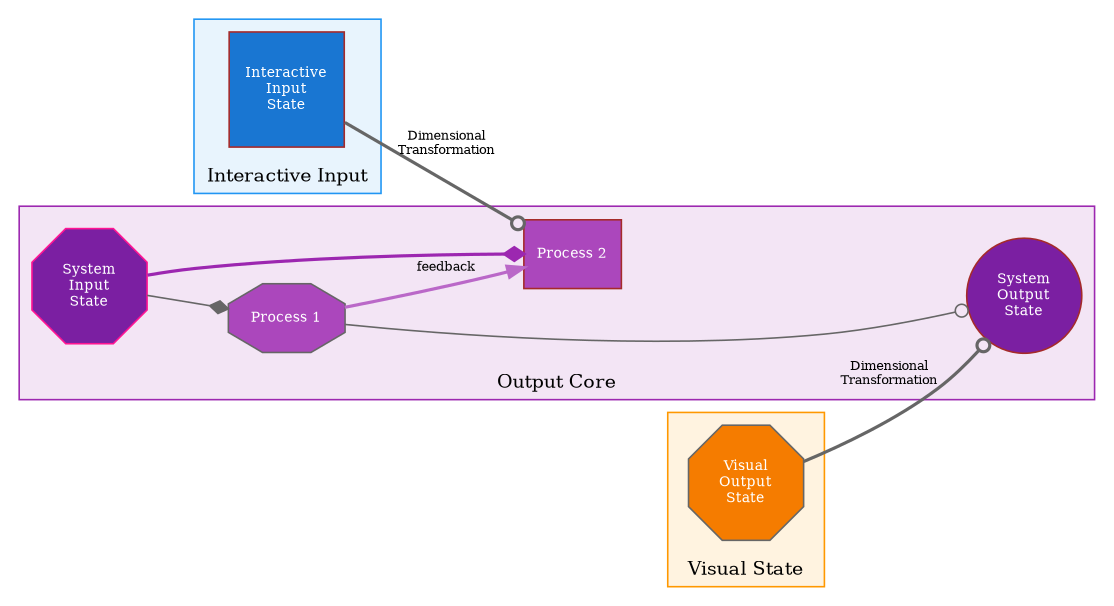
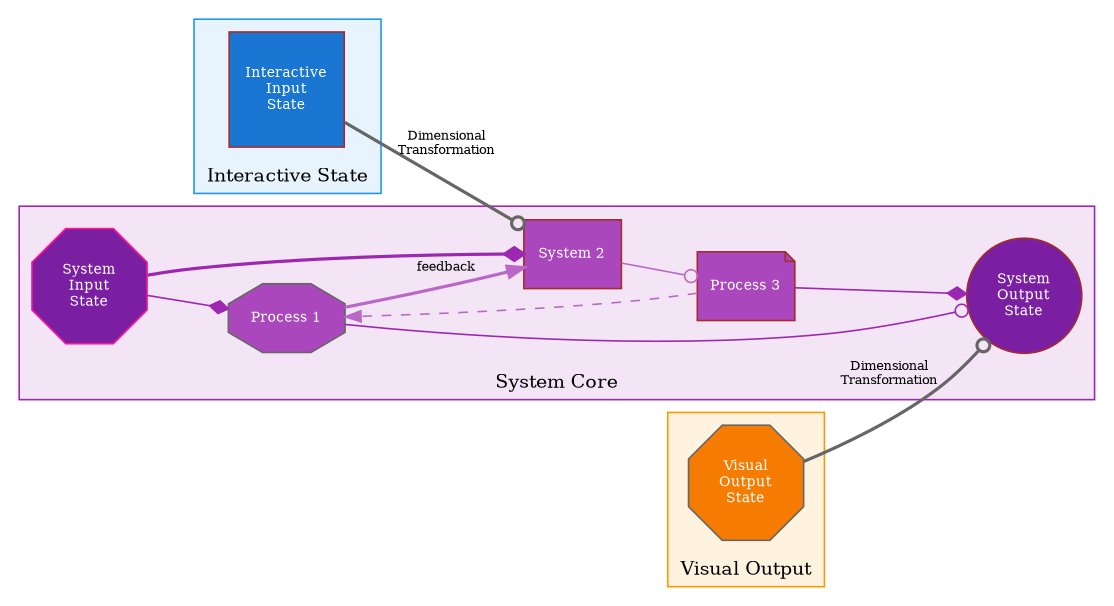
cluster "Interactive Input": label "Interactive Input" -> "Interactive State"
node "Process 2": label "Process 2" -> "System 2"
node "Process 3": added
edge "System Input State" -> "Process 1": color #666666 -> #9c27b0
edge "Process 1" -> "System Output State": color #666666 -> #9c27b0
cluster "Output Core": label "Output Core" -> "System Core"
cluster "Visual State": label "Visual State" -> "Visual Output"
